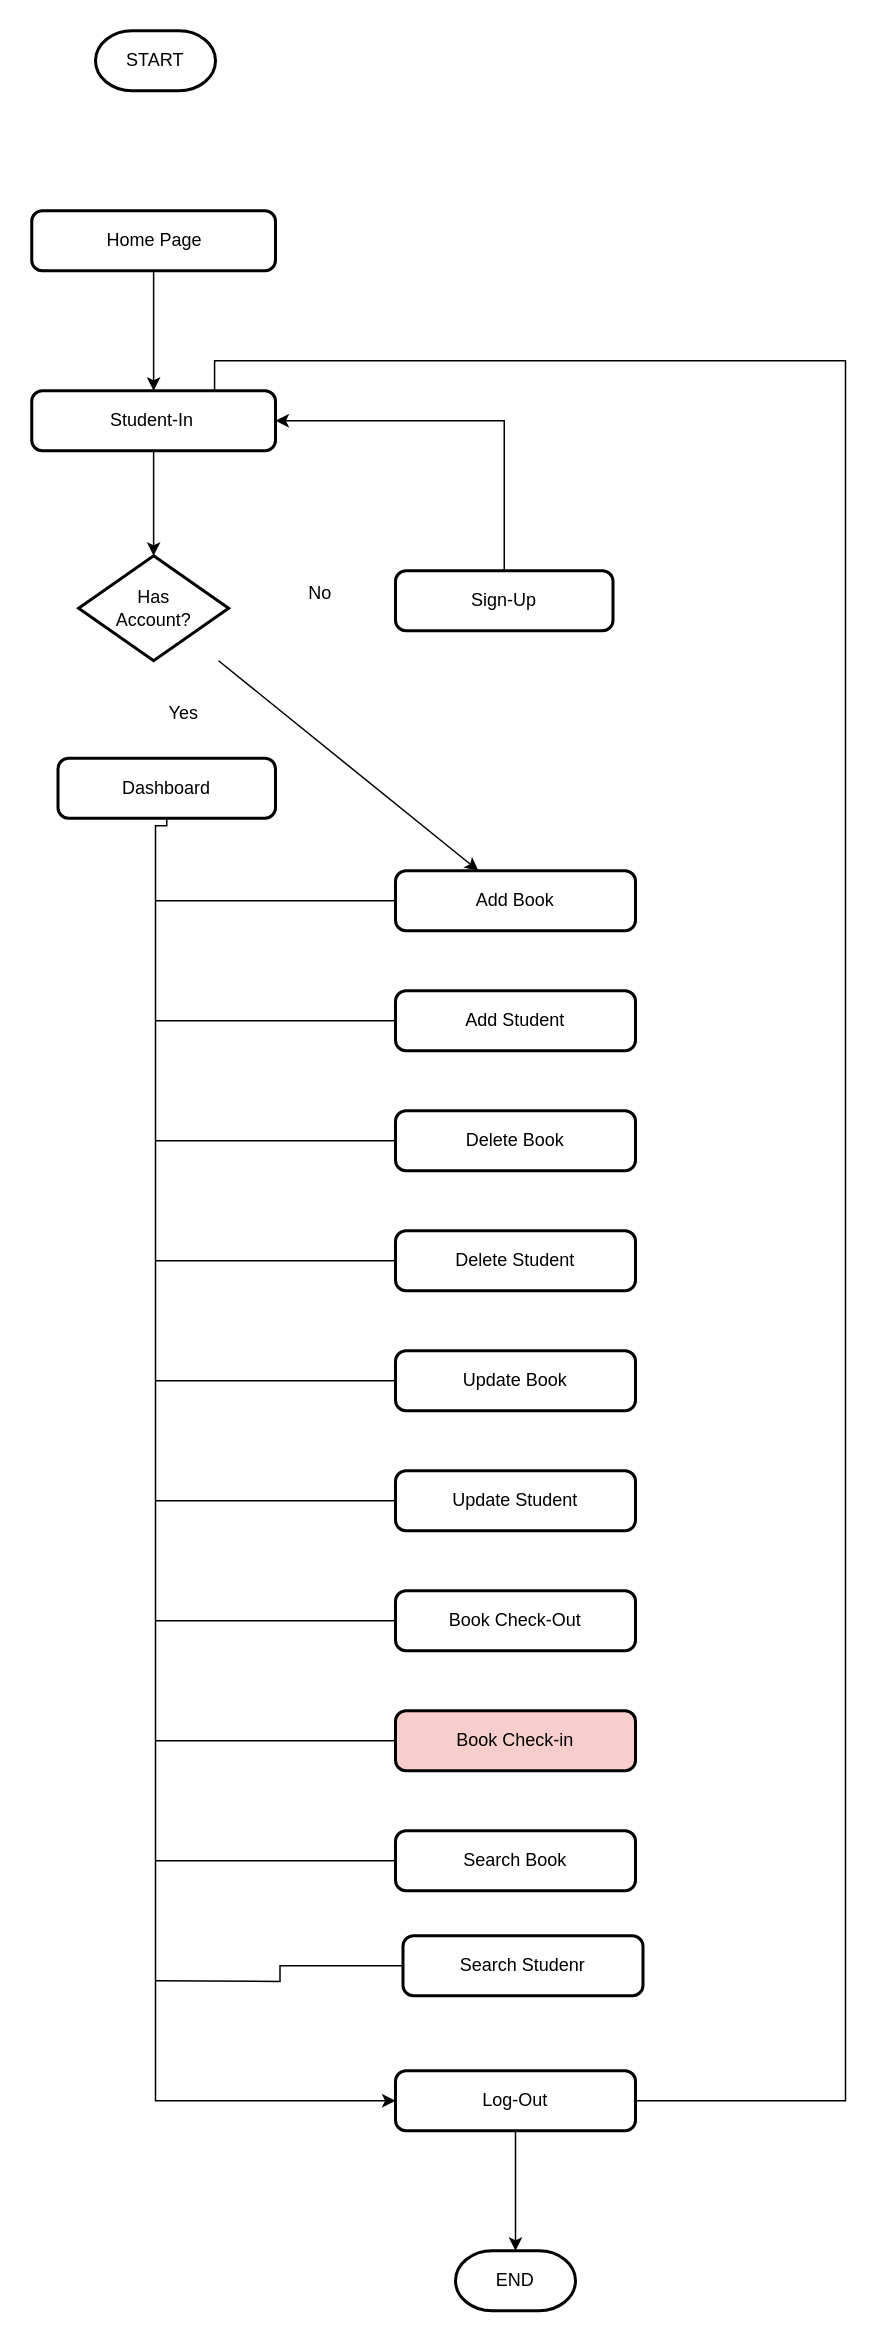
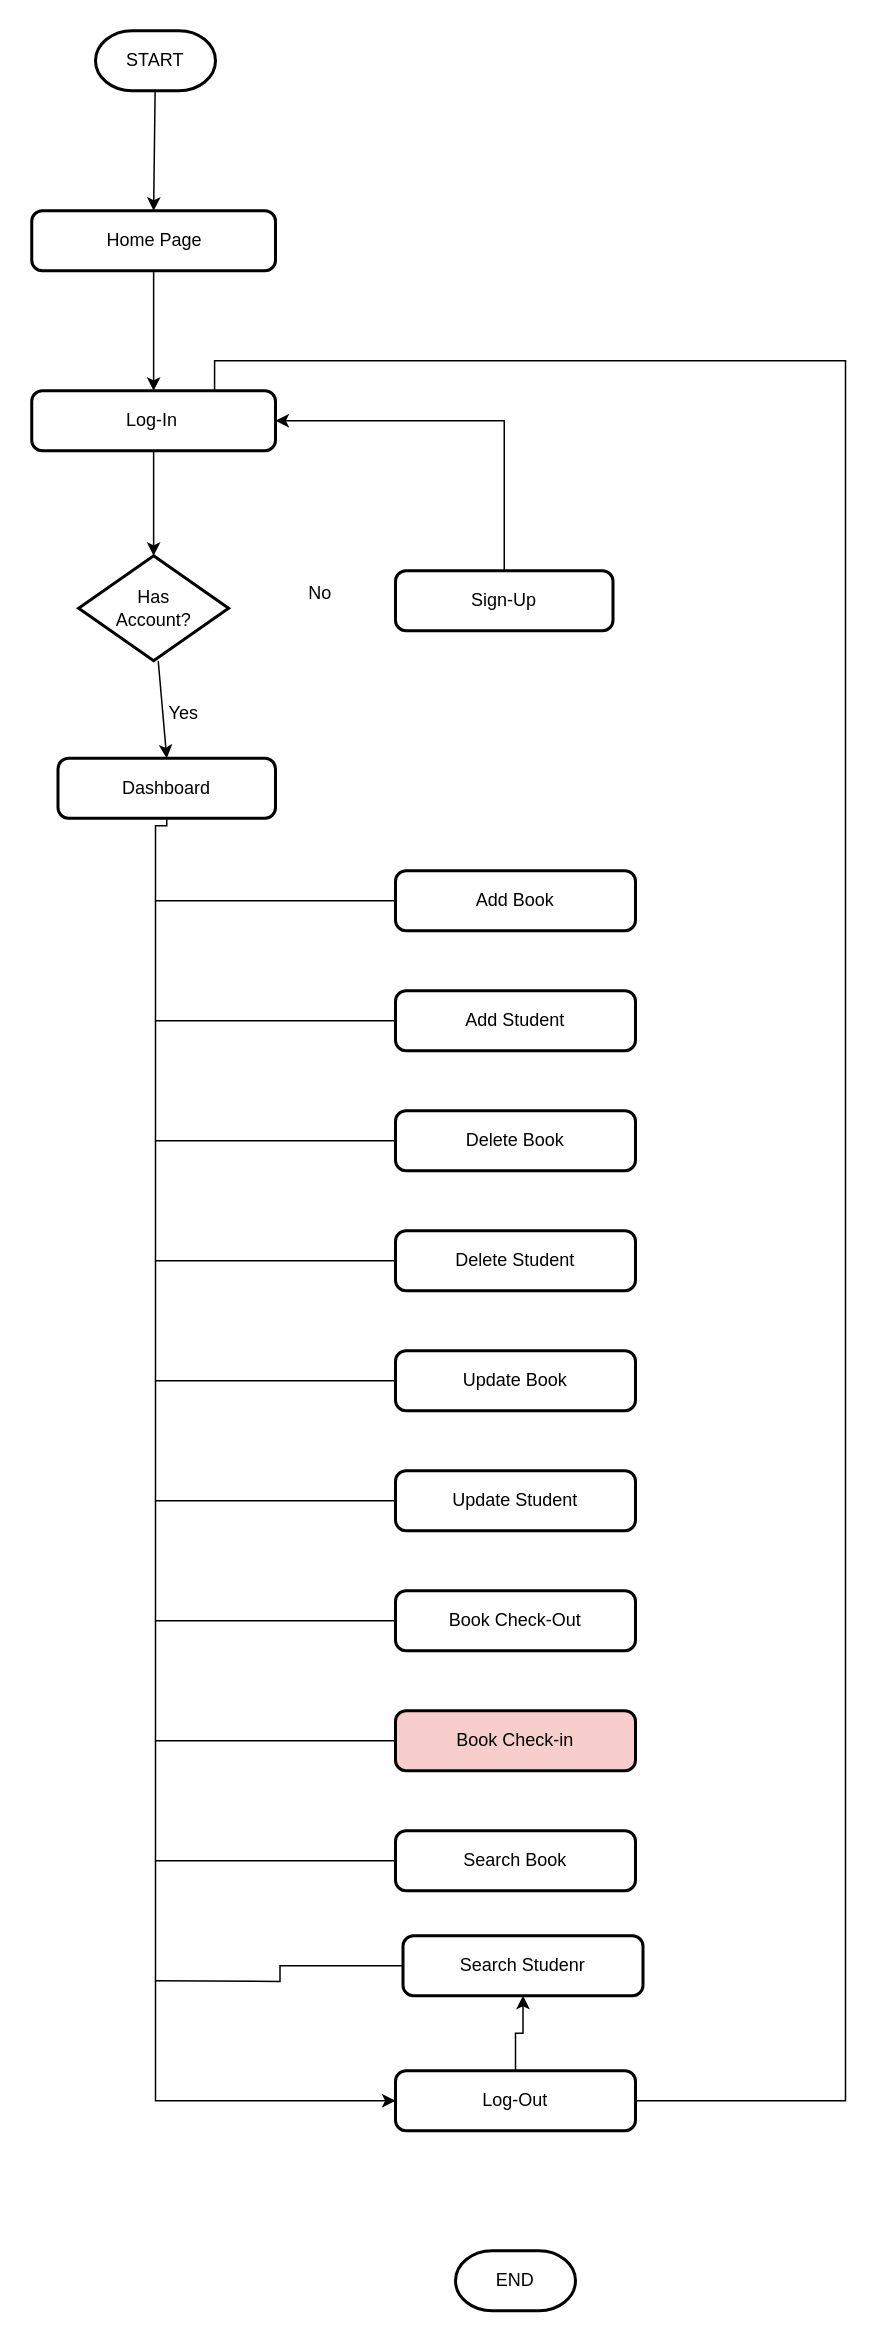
edge "START" -> "Home Page": added
node "Student-In": label "Student-In" -> "Log-In"
edge "Has Account?" -> "Add Book": now "Has Account?" -> "Dashboard"
edge "Log-Out" -> "END": now "Log-Out" -> "Search Studenr"
